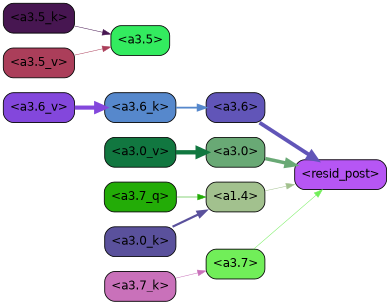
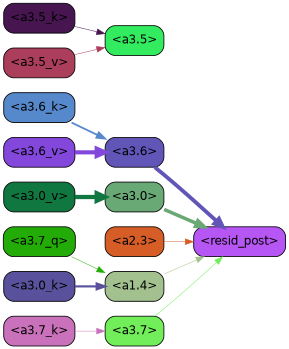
edge "<a3.6_v>" -> "<a3.6_k>": now "<a3.6_v>" -> "<a3.6>"
node "<a2.3>": added
